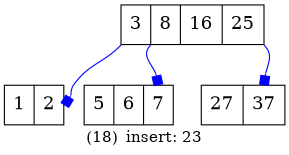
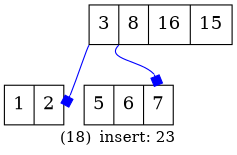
node "3": text "25" -> "15"
node "27": removed
